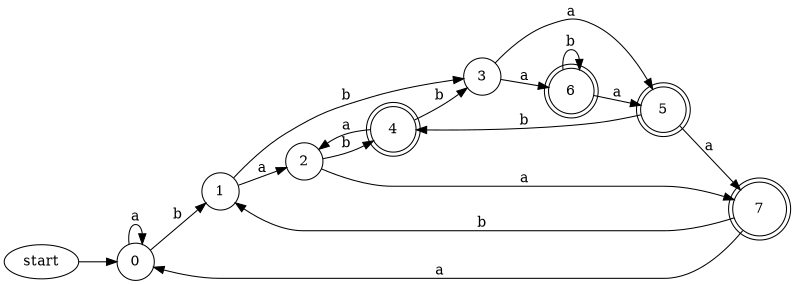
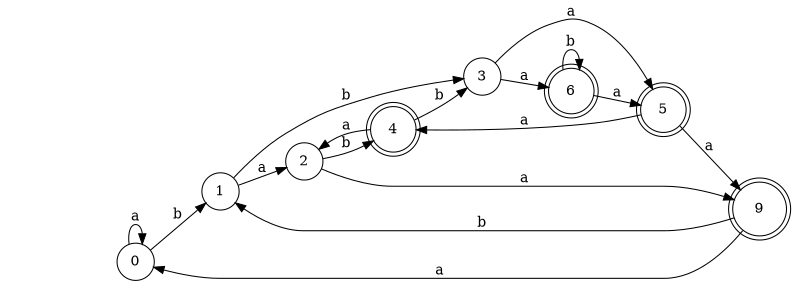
edge "5" -> "4": label "b" -> "a"
node "7": label "7" -> "9"
node "start": removed
